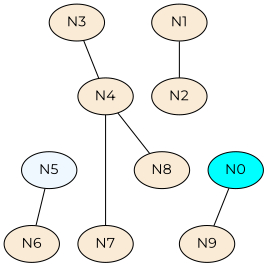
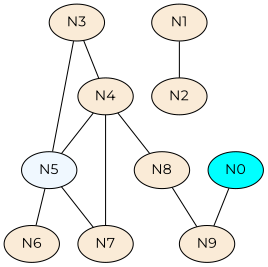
edge "N3" -- "N5": added
edge "N4" -- "N5": added
edge "N5" -- "N7": added
edge "N8" -- "N9": added
